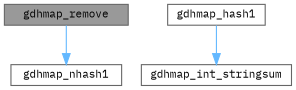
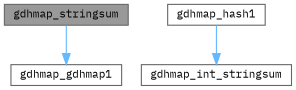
node "gdhmap_remove": label "gdhmap_remove" -> "gdhmap_stringsum"
node "gdhmap_nhash1": label "gdhmap_nhash1" -> "gdhmap_gdhmap1"
